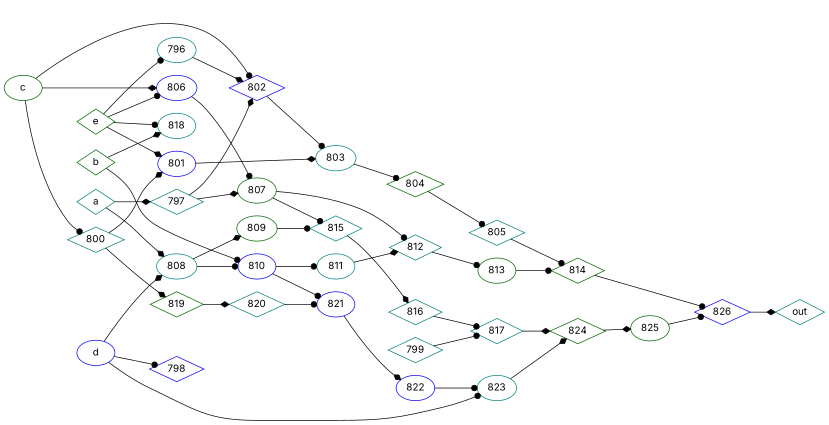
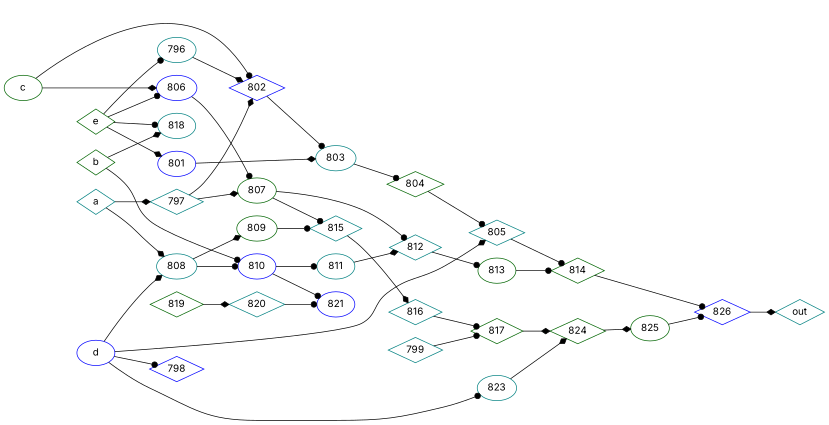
node "800": removed
node "817": color teal -> darkgreen
edge "d" -> "805": added
node "822": removed
